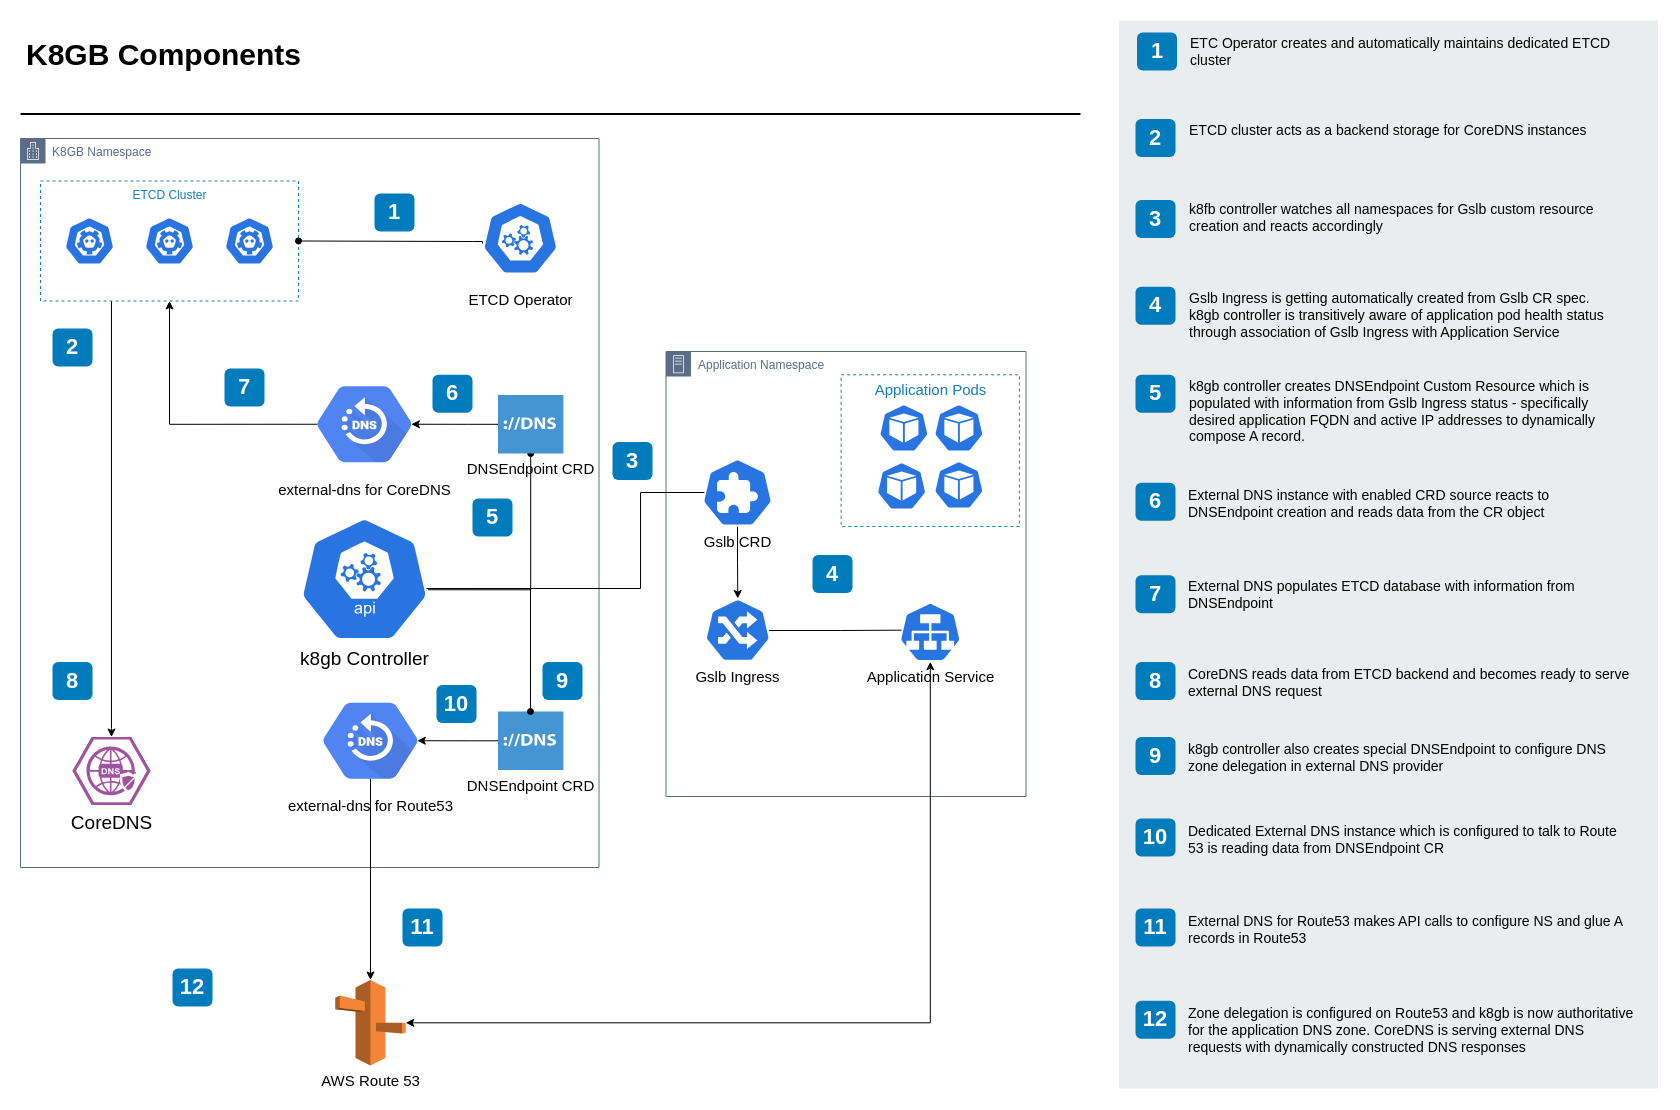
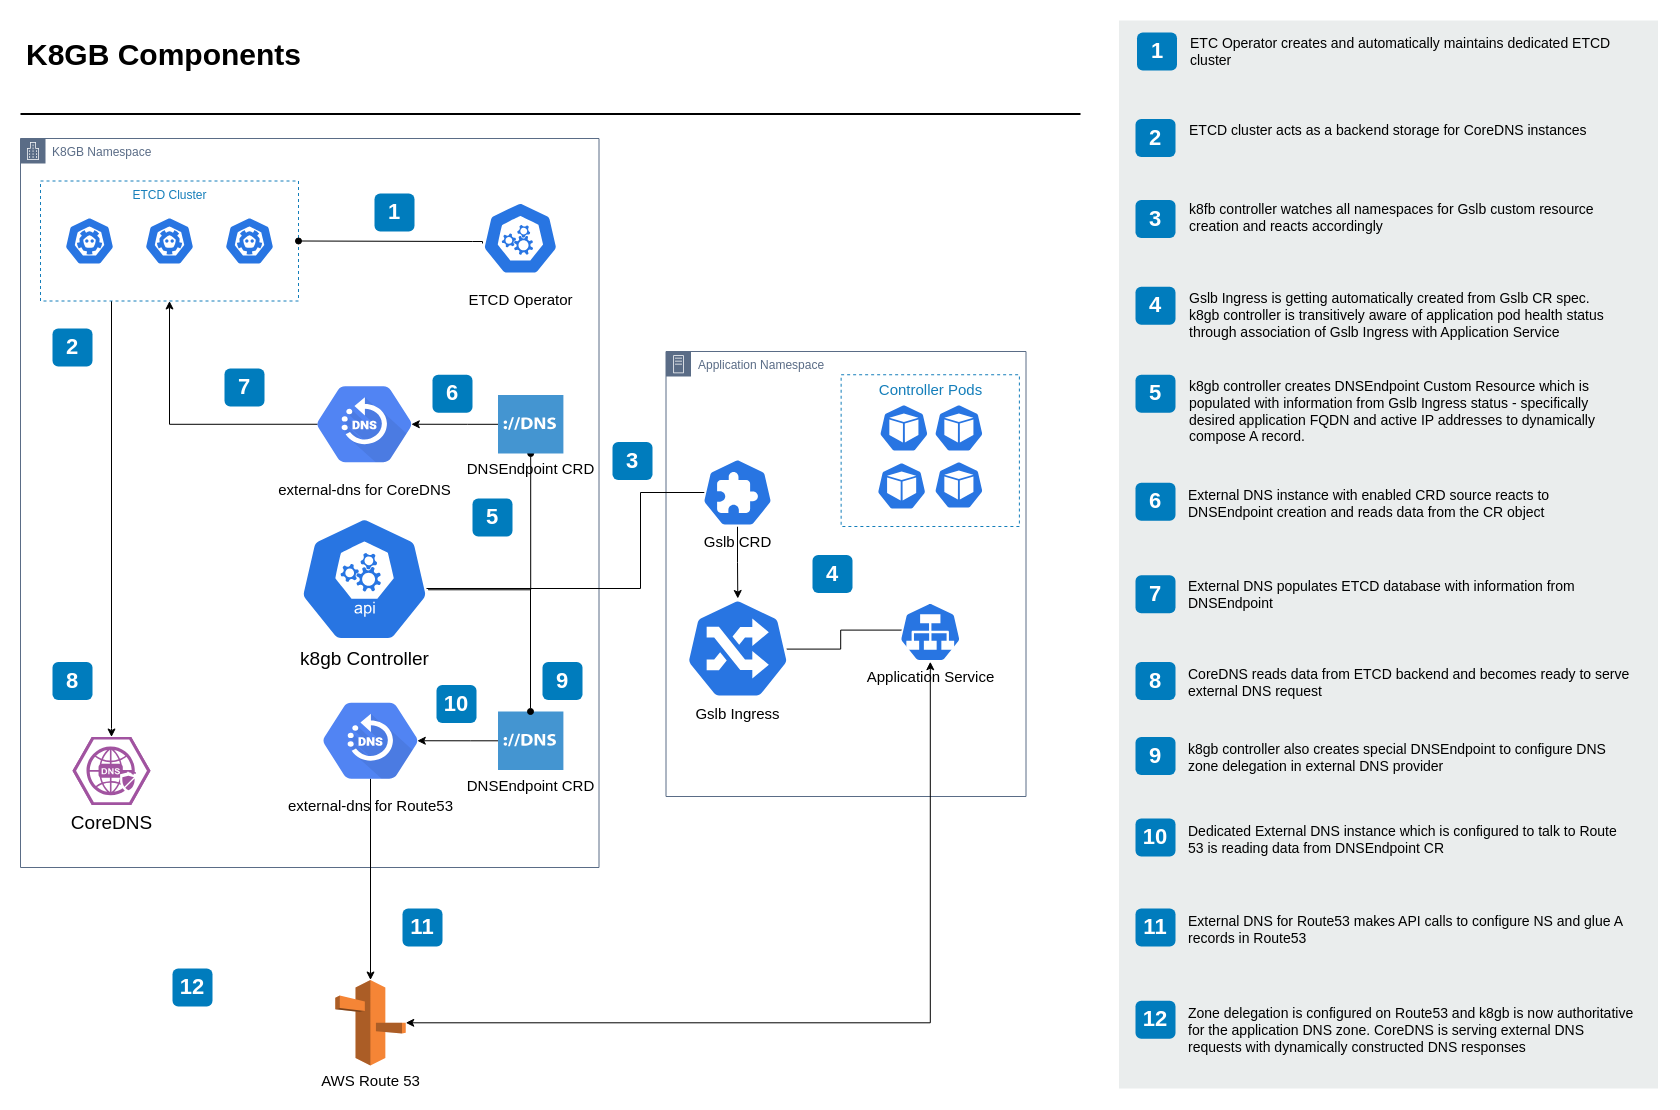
node "Application Pods": label "Application Pods" -> "Controller Pods"
node "Gslb Ingress": size 110x63 -> 110x100
